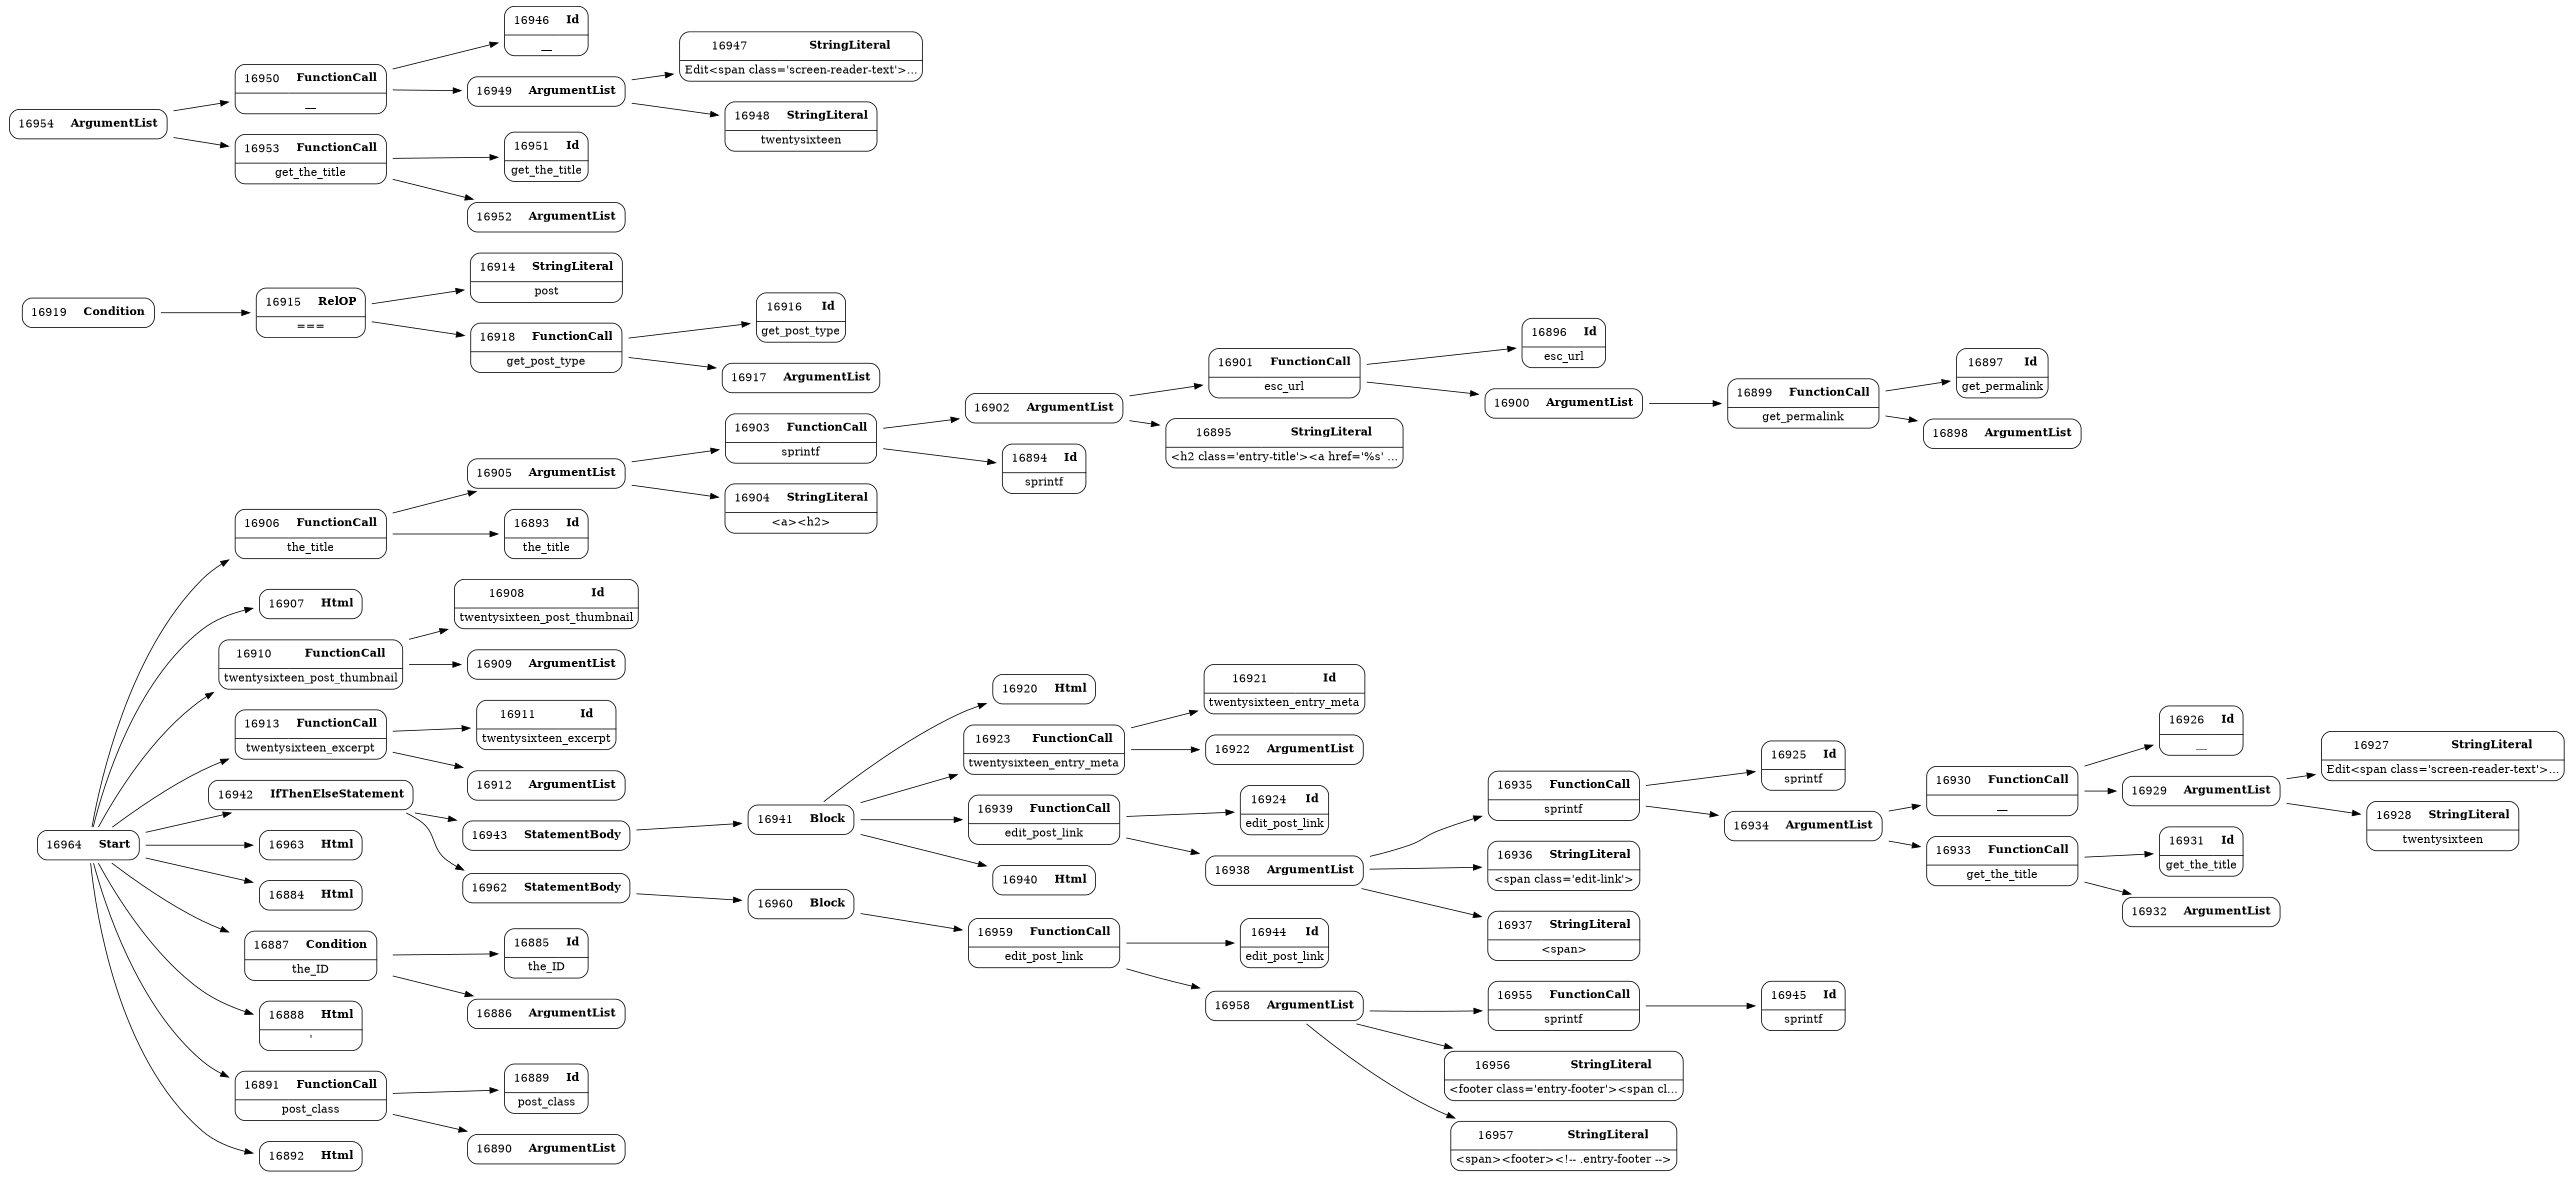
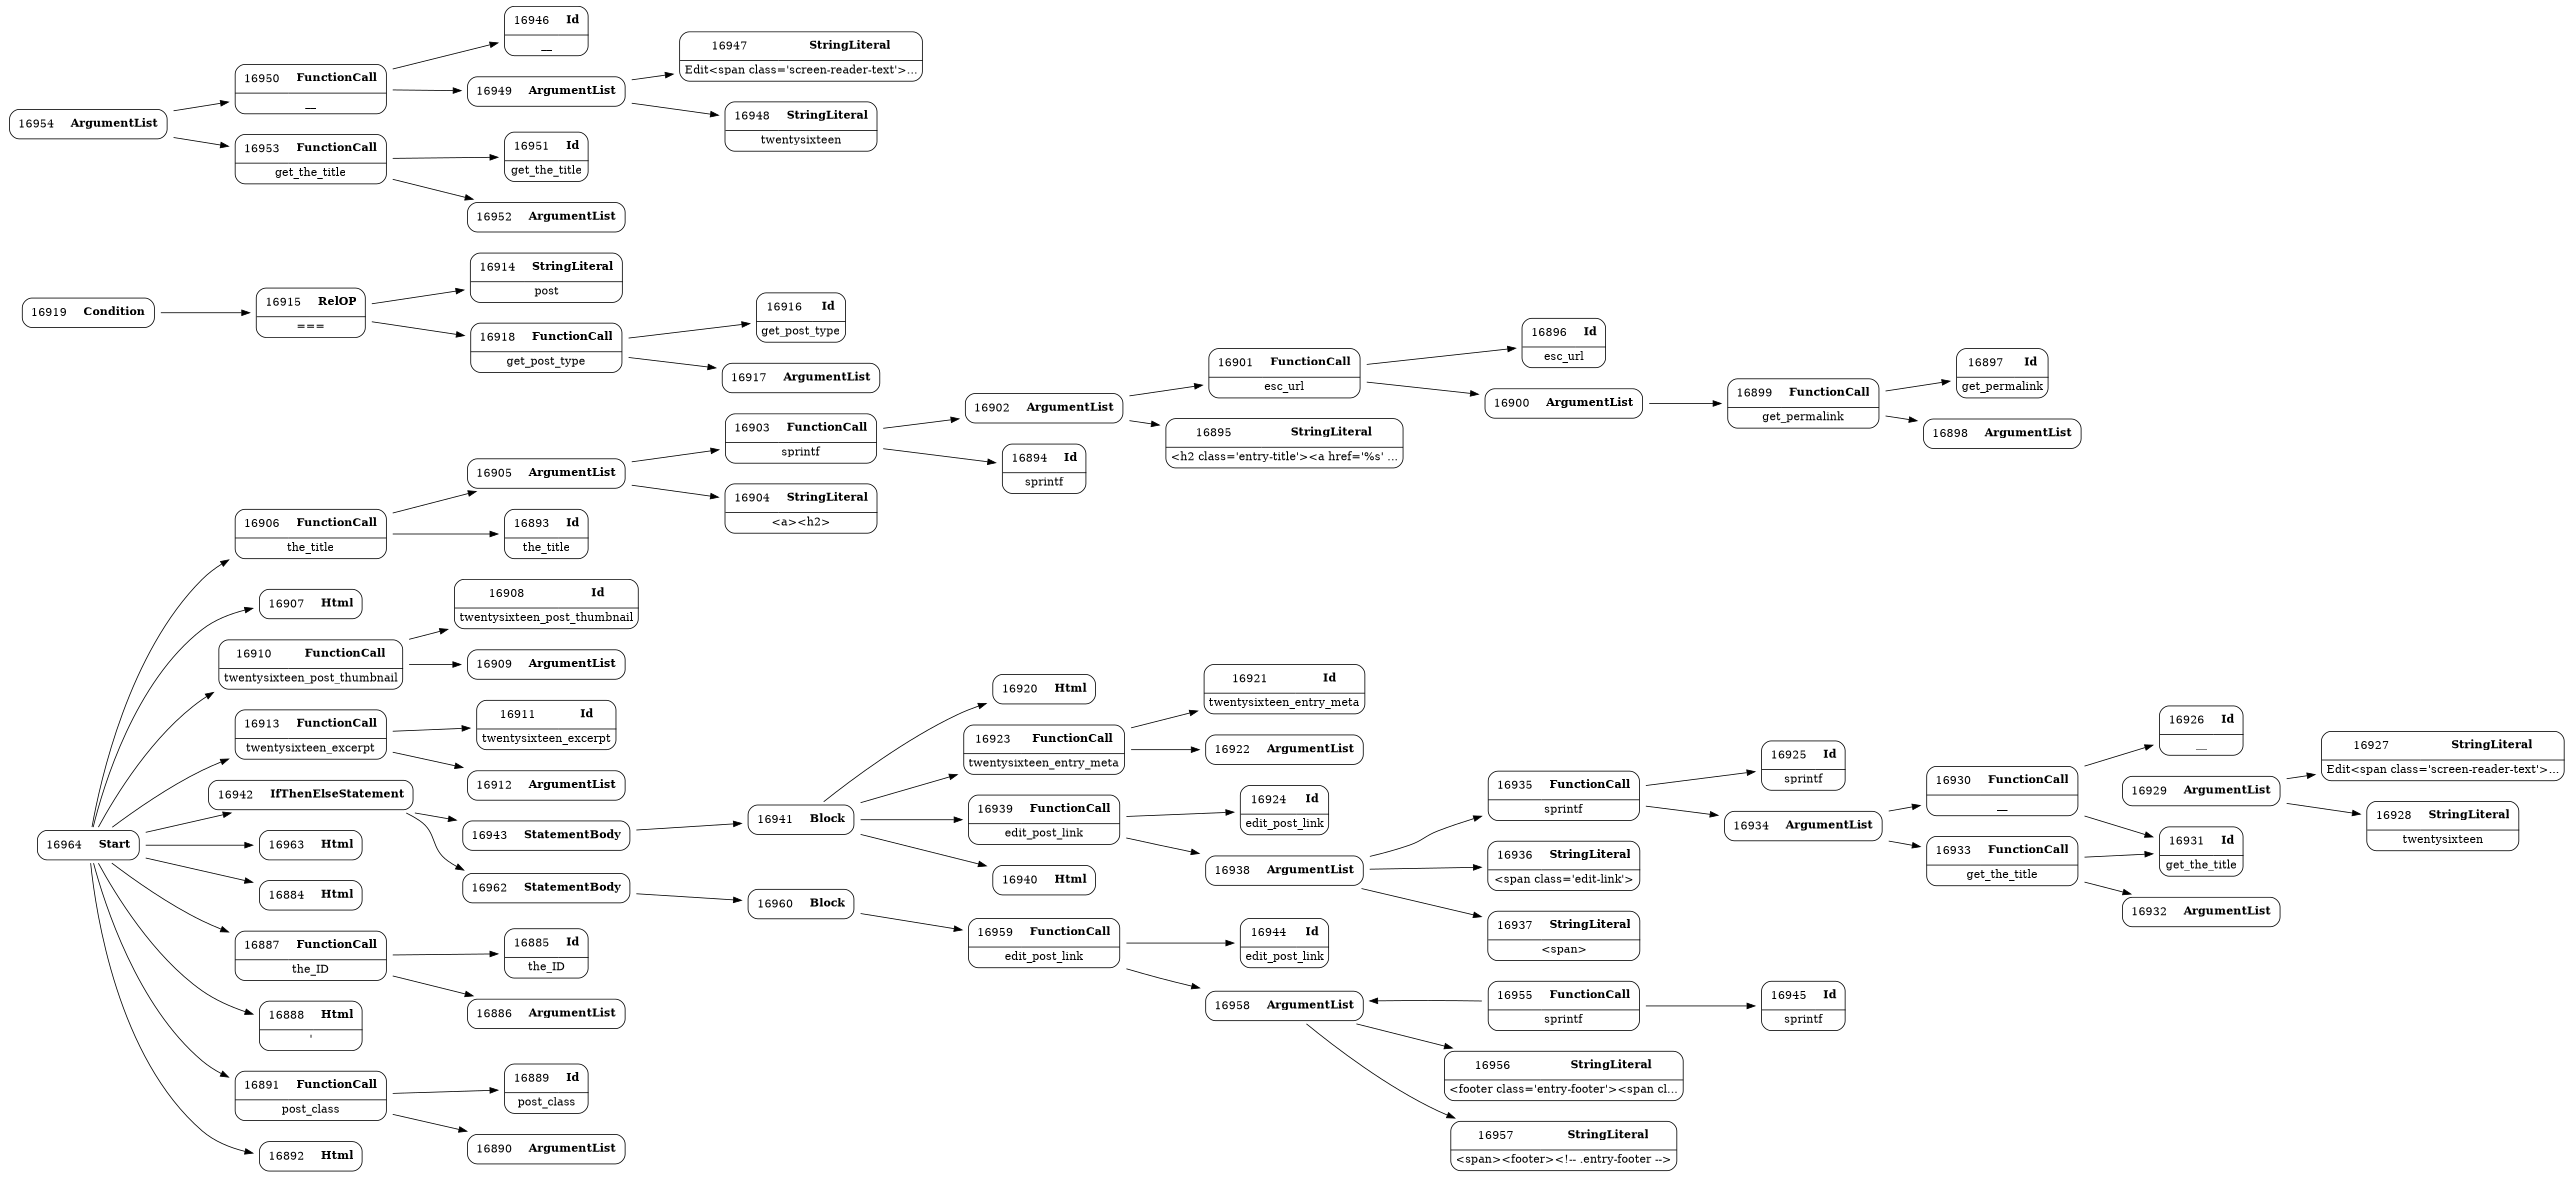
edge "16930" -> "16929": now "16930" -> "16931"
node "16887": text "Condition" -> "FunctionCall"
edge "16958" -> "16955": reversed
